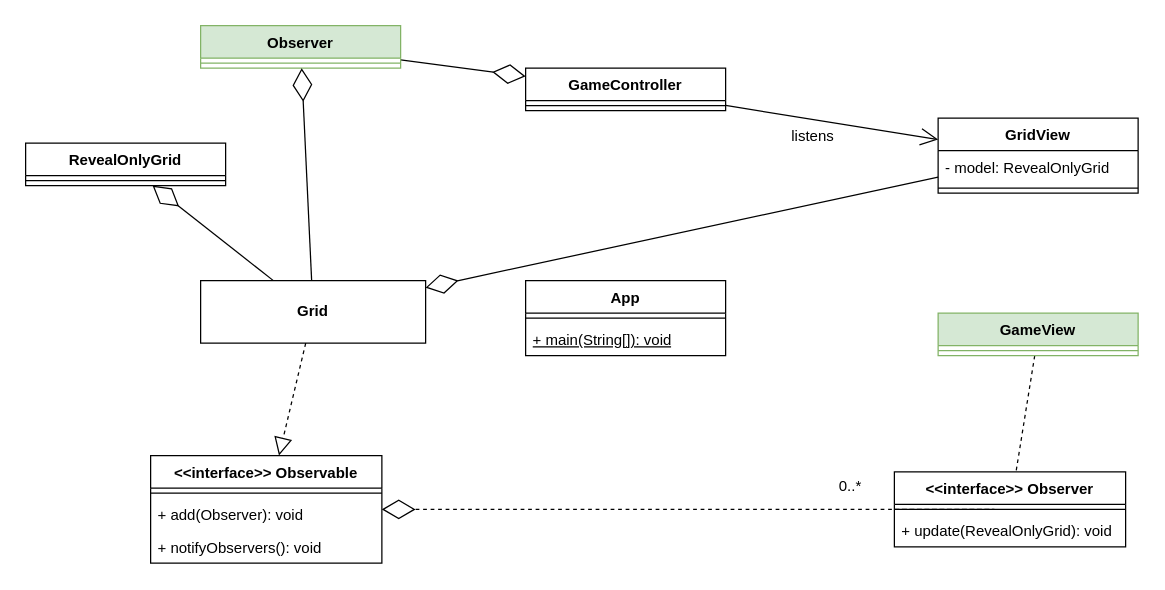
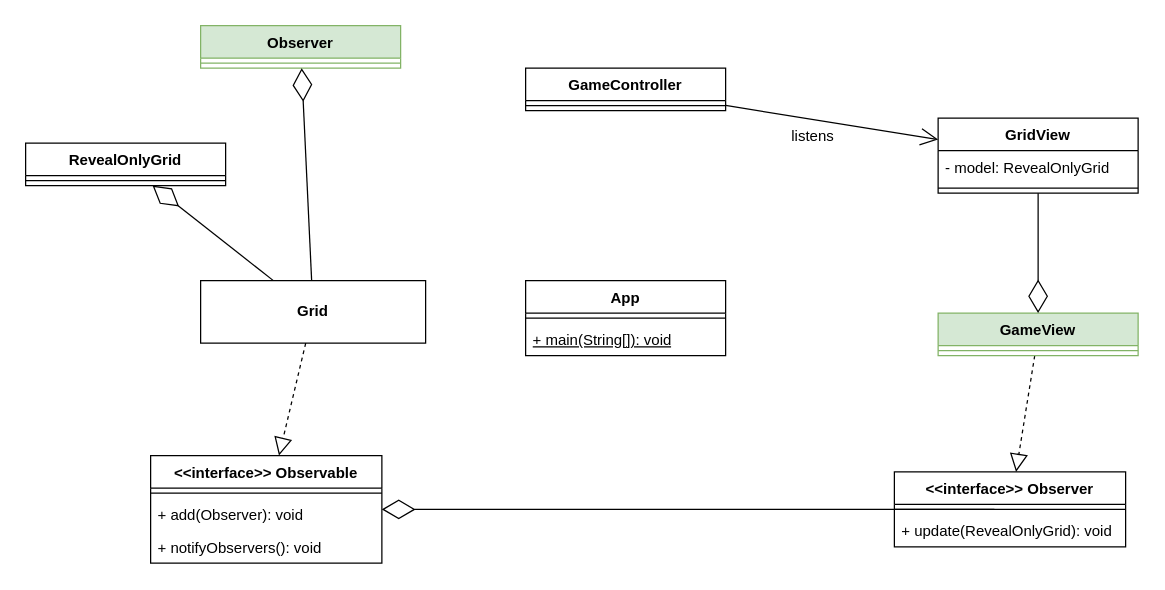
edge "Observer" -> "GameController": removed
edge "GridView" -> "Grid": now "GridView" -> "GameView"
edge "GameView" -- "<<interface>> Observer": arrowhead none -> block
node "0..*": removed
edge "<<interface>> Observer" -> "<<interface>> Observable": style dashed -> solid
